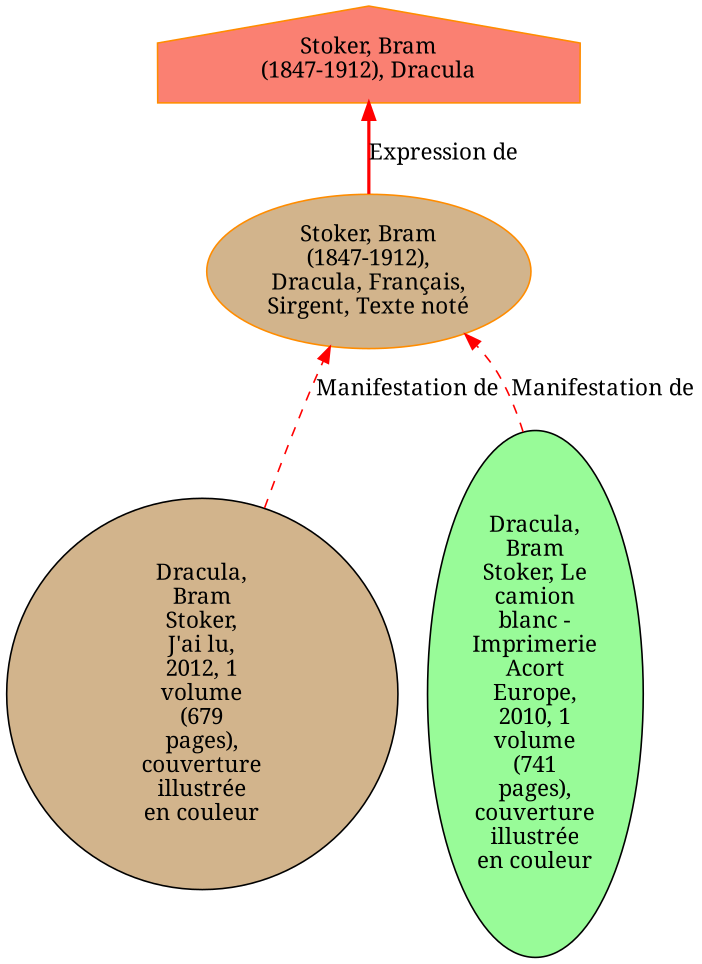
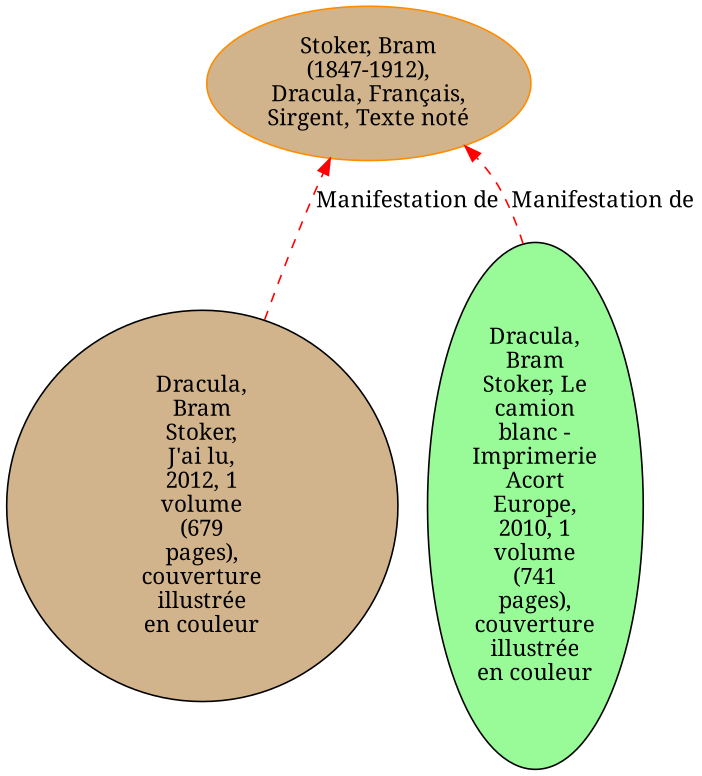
node "Stoker, Bram (1847-1912), Dracula": removed
